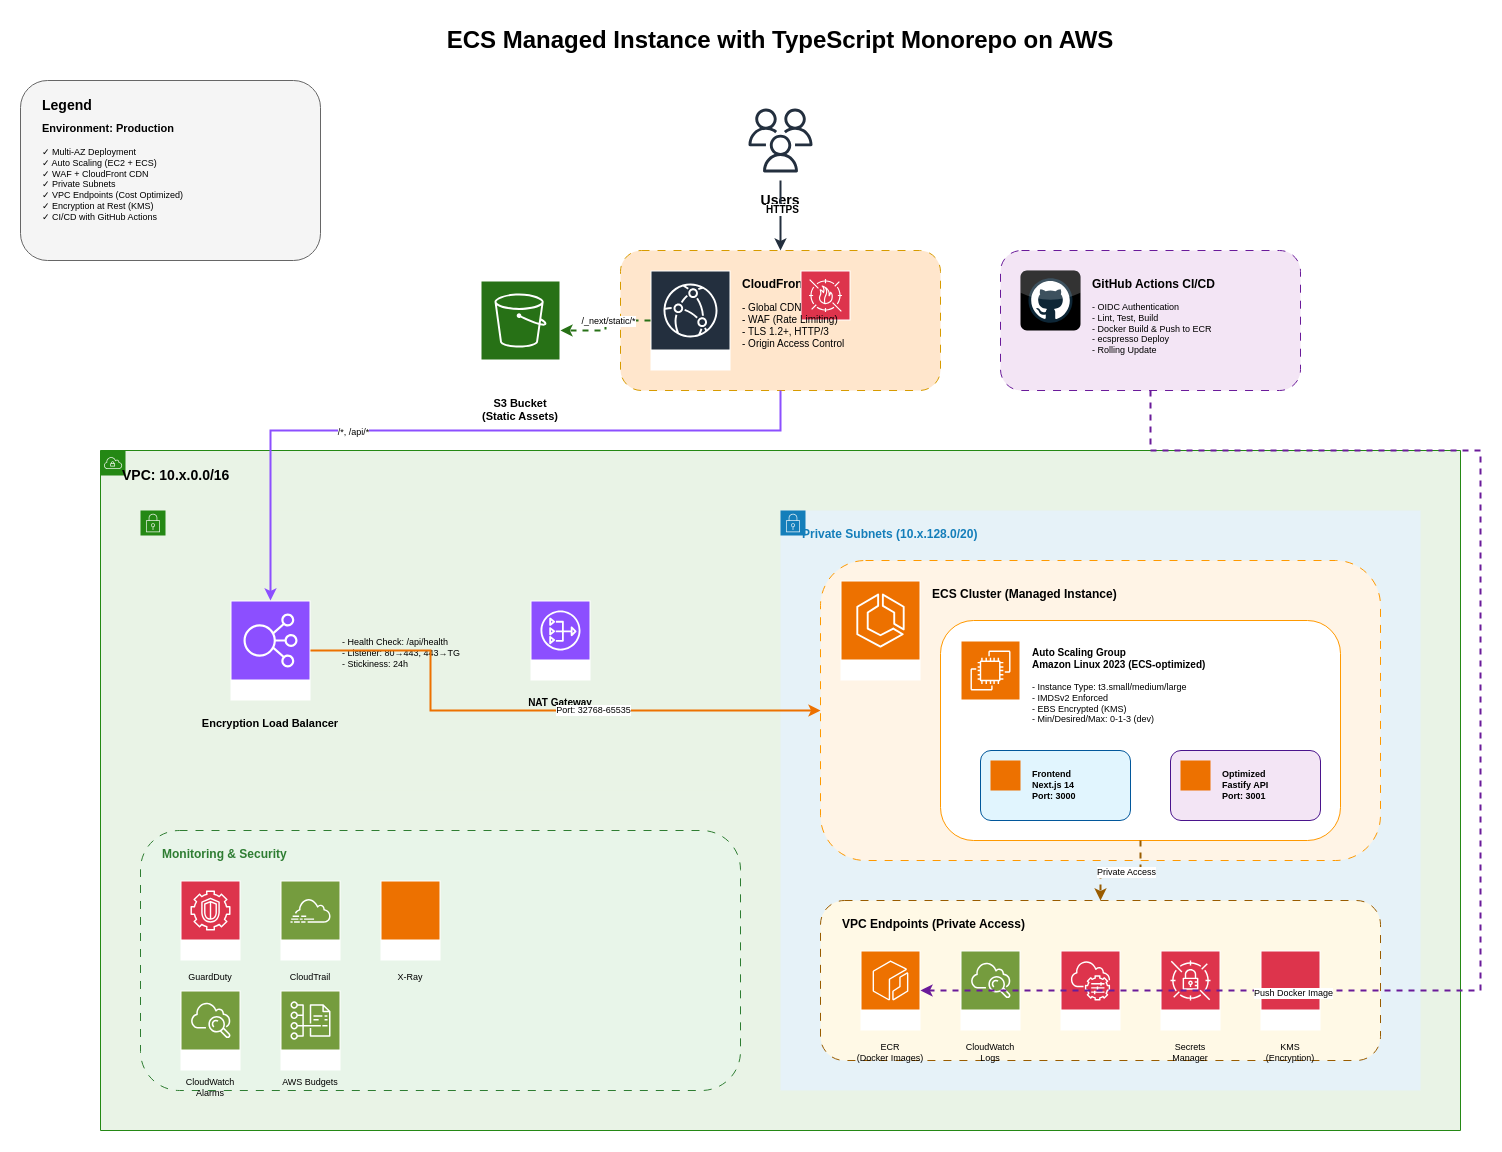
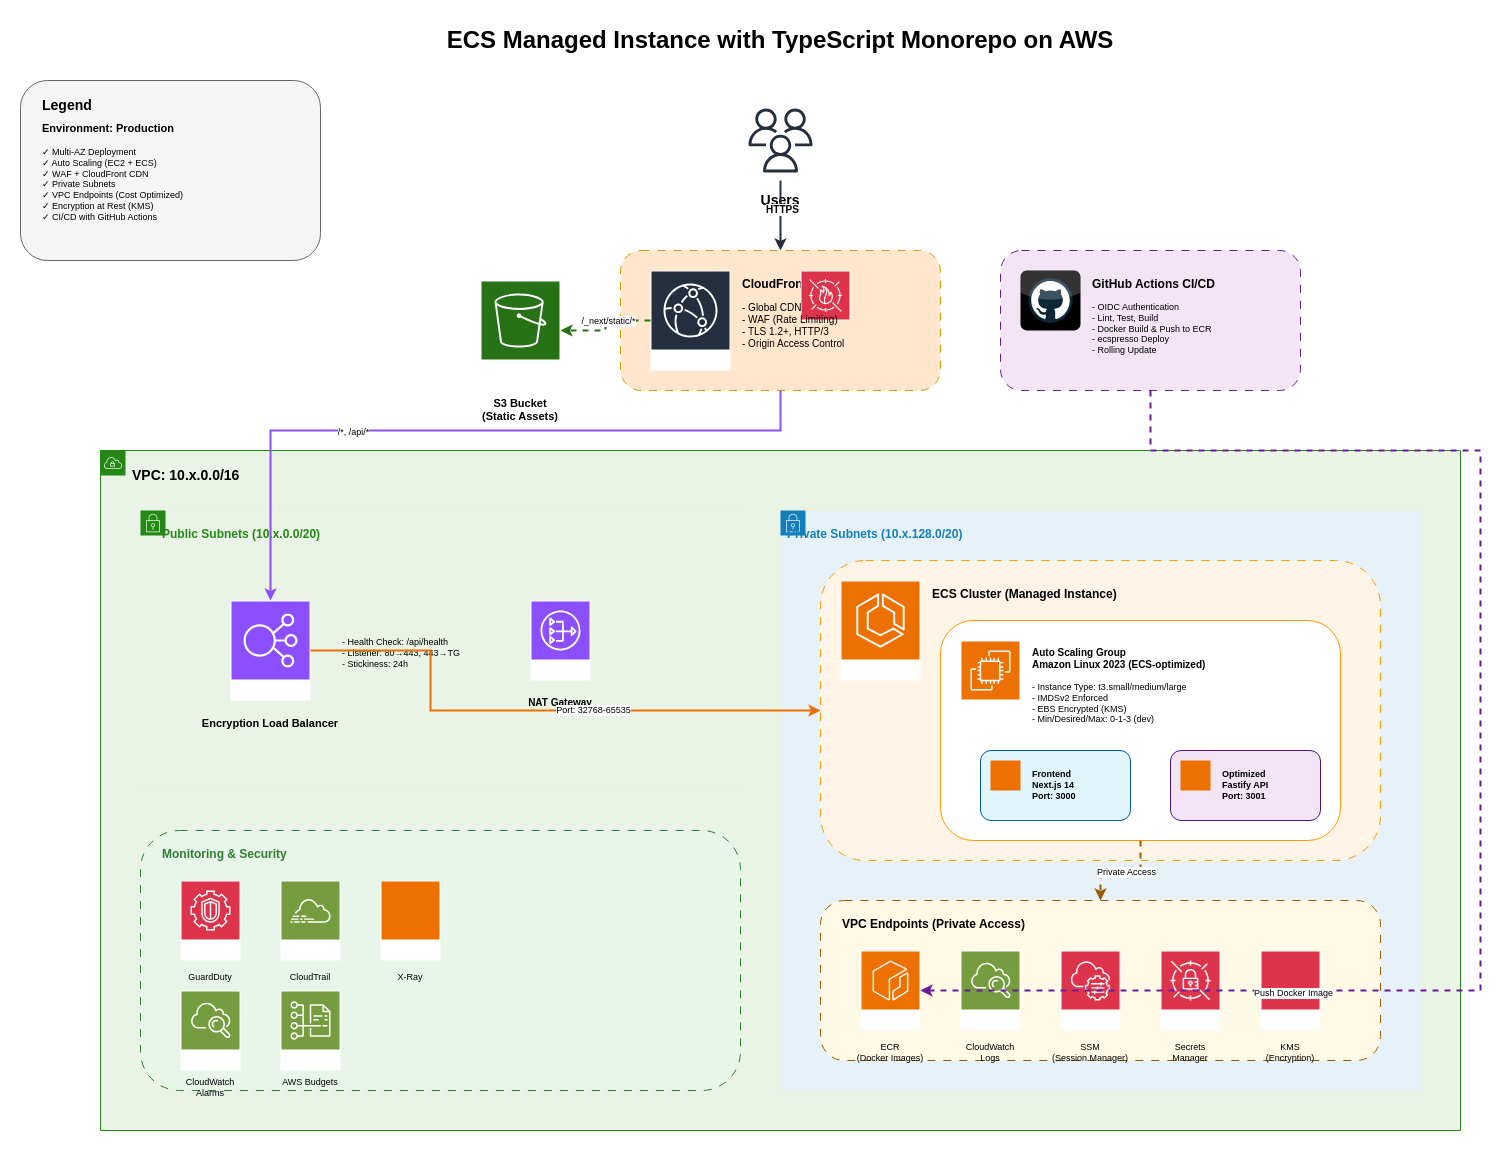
node "VPC: 10.x.0.0/16": moved (221, 473) -> (231, 473)
node "Public Subnets (10.x.0.0/20)": added
node "Private Subnets (10.x.128.0/20)": moved (926, 531) -> (911, 531)
node "SSM (Session Manager)": added
